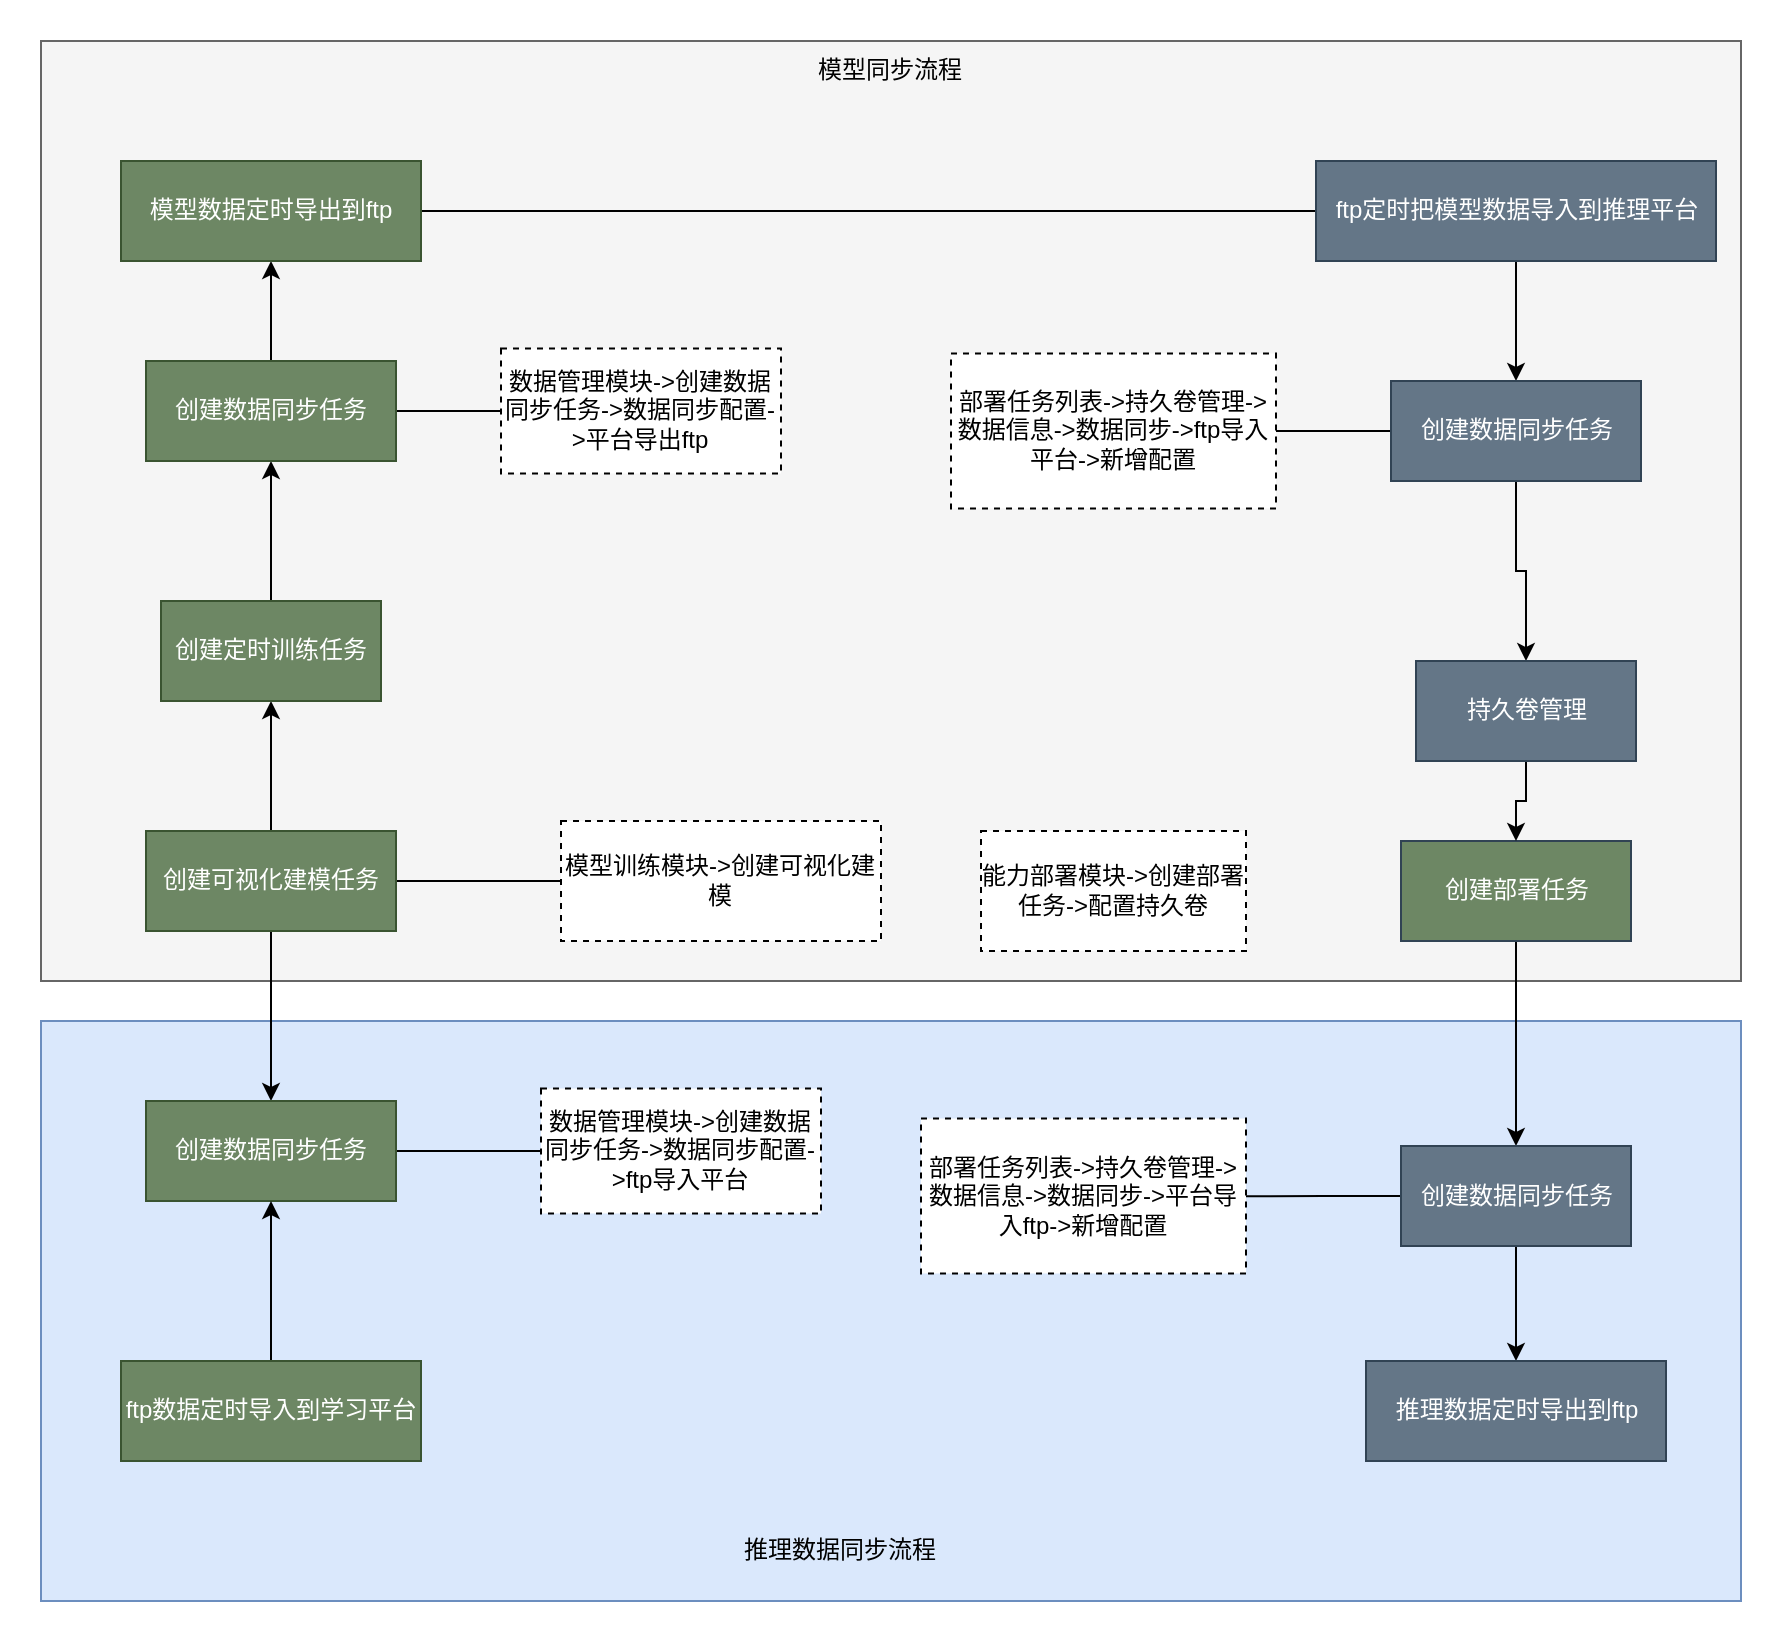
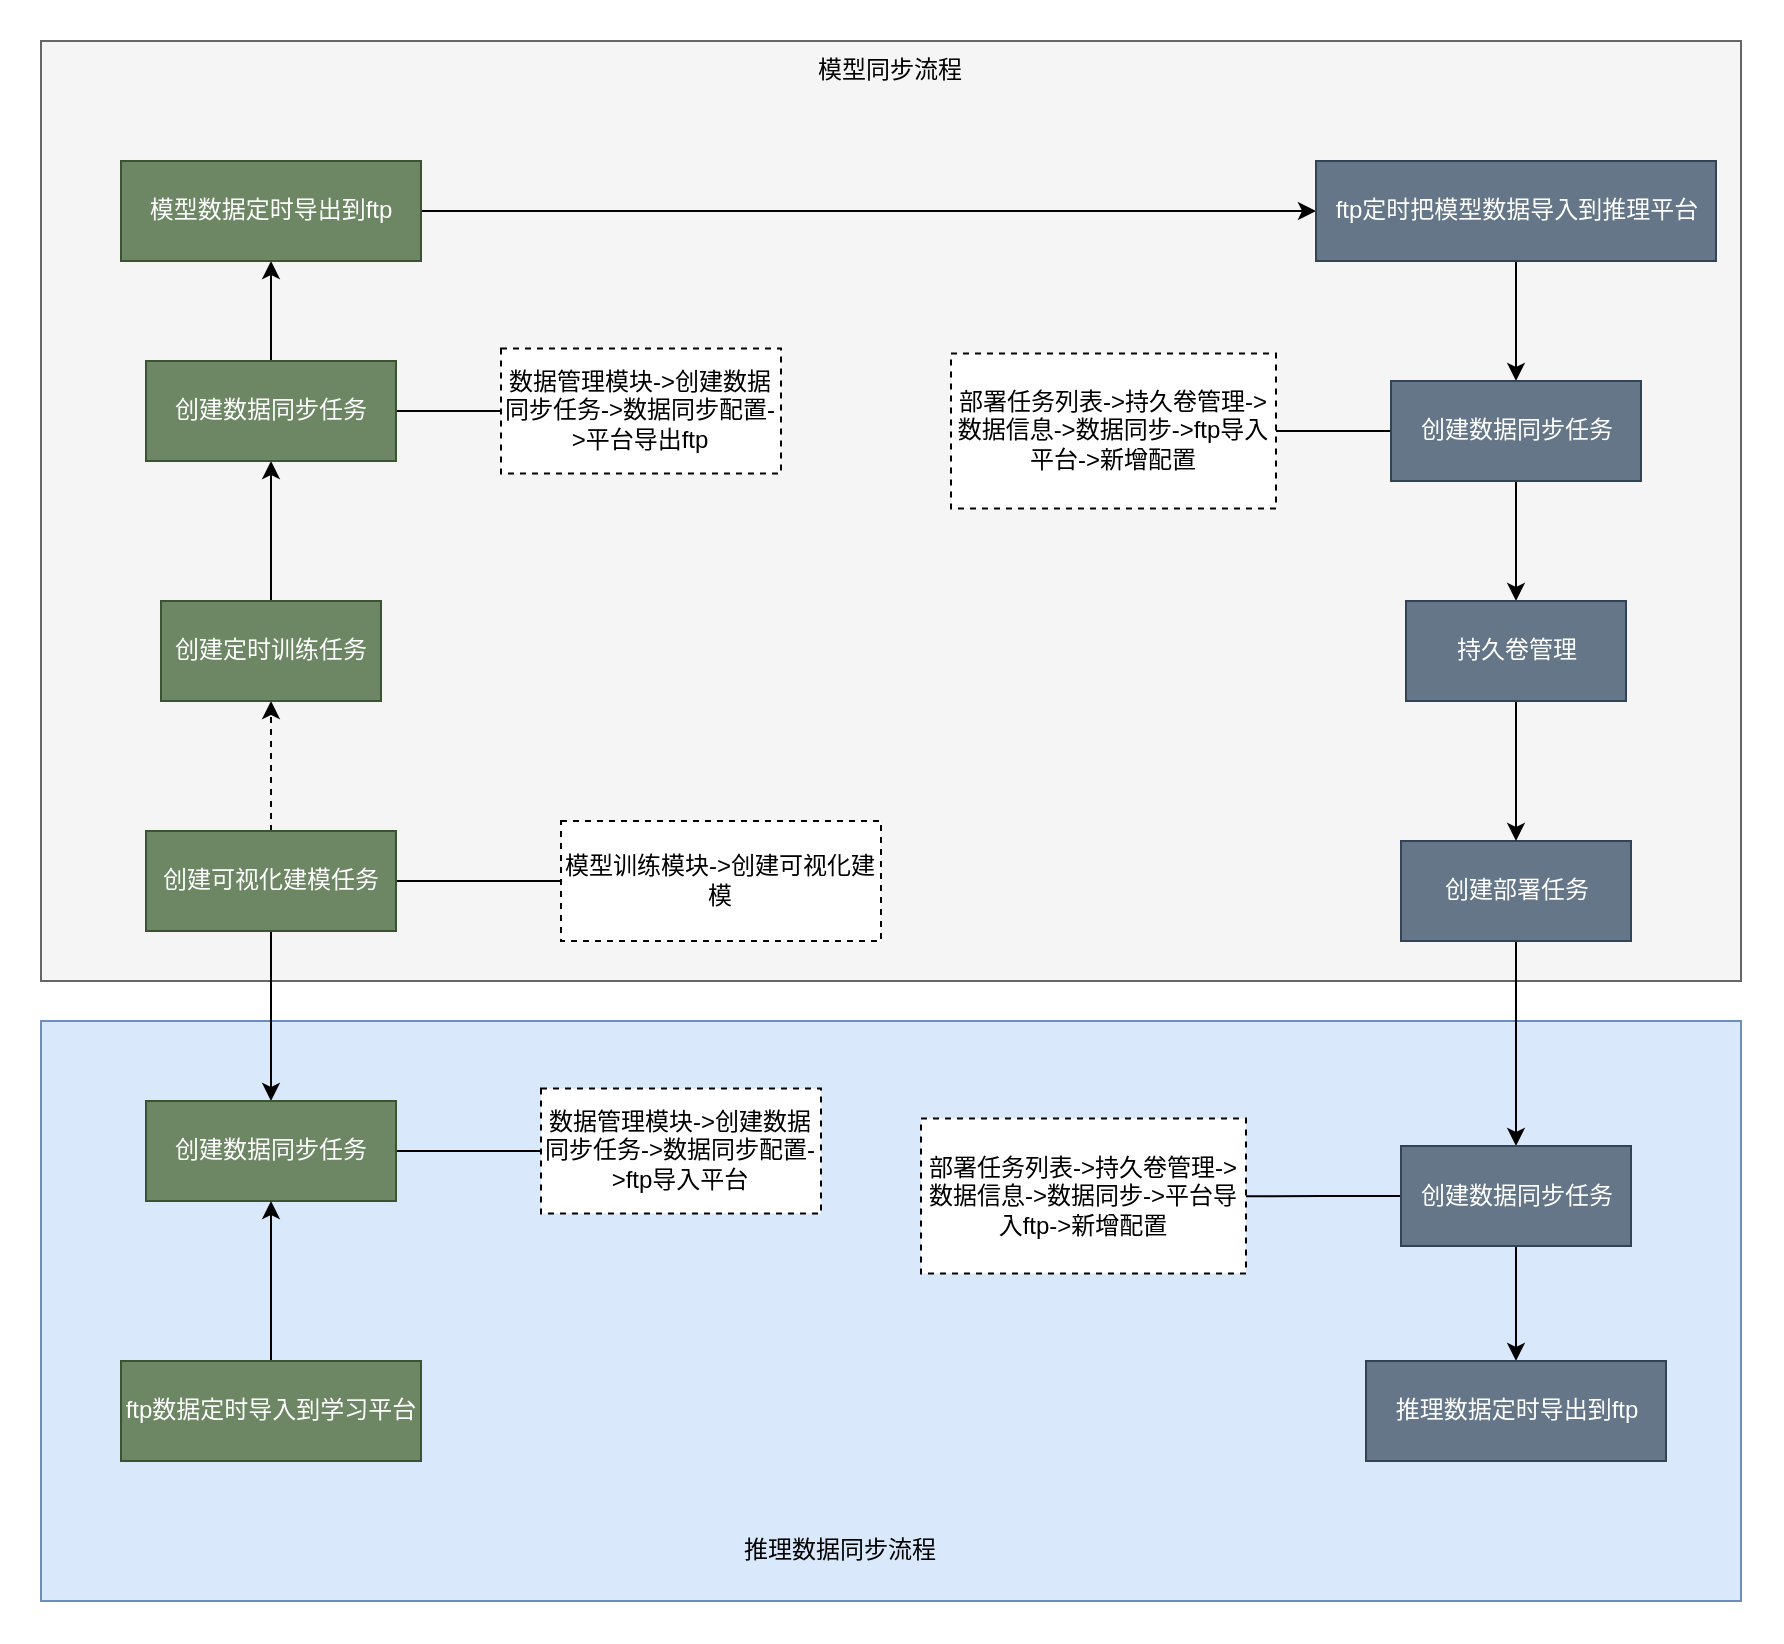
edge "模型数据定时导出到ftp" -- "ftp定时把模型数据导入到推理平台": arrowhead none -> classic
node "持久卷管理": moved (1526, 711) -> (1516, 651)
edge "创建可视化建模任务" -> "创建定时训练任务": style solid -> dashed
node "能力部署模块->创建部署任务->配置持久卷": removed
node "创建部署任务": fillcolor #6d8764 -> #647687
